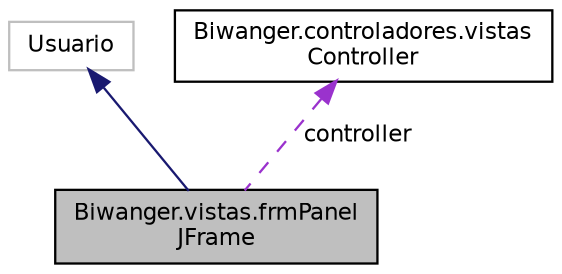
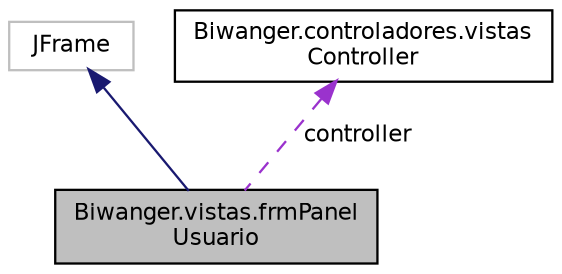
node "Usuario": label "Usuario" -> "JFrame"
node "Biwanger.vistas.frmPanel JFrame": label "Biwanger.vistas.frmPanel JFrame" -> "Biwanger.vistas.frmPanel Usuario"
